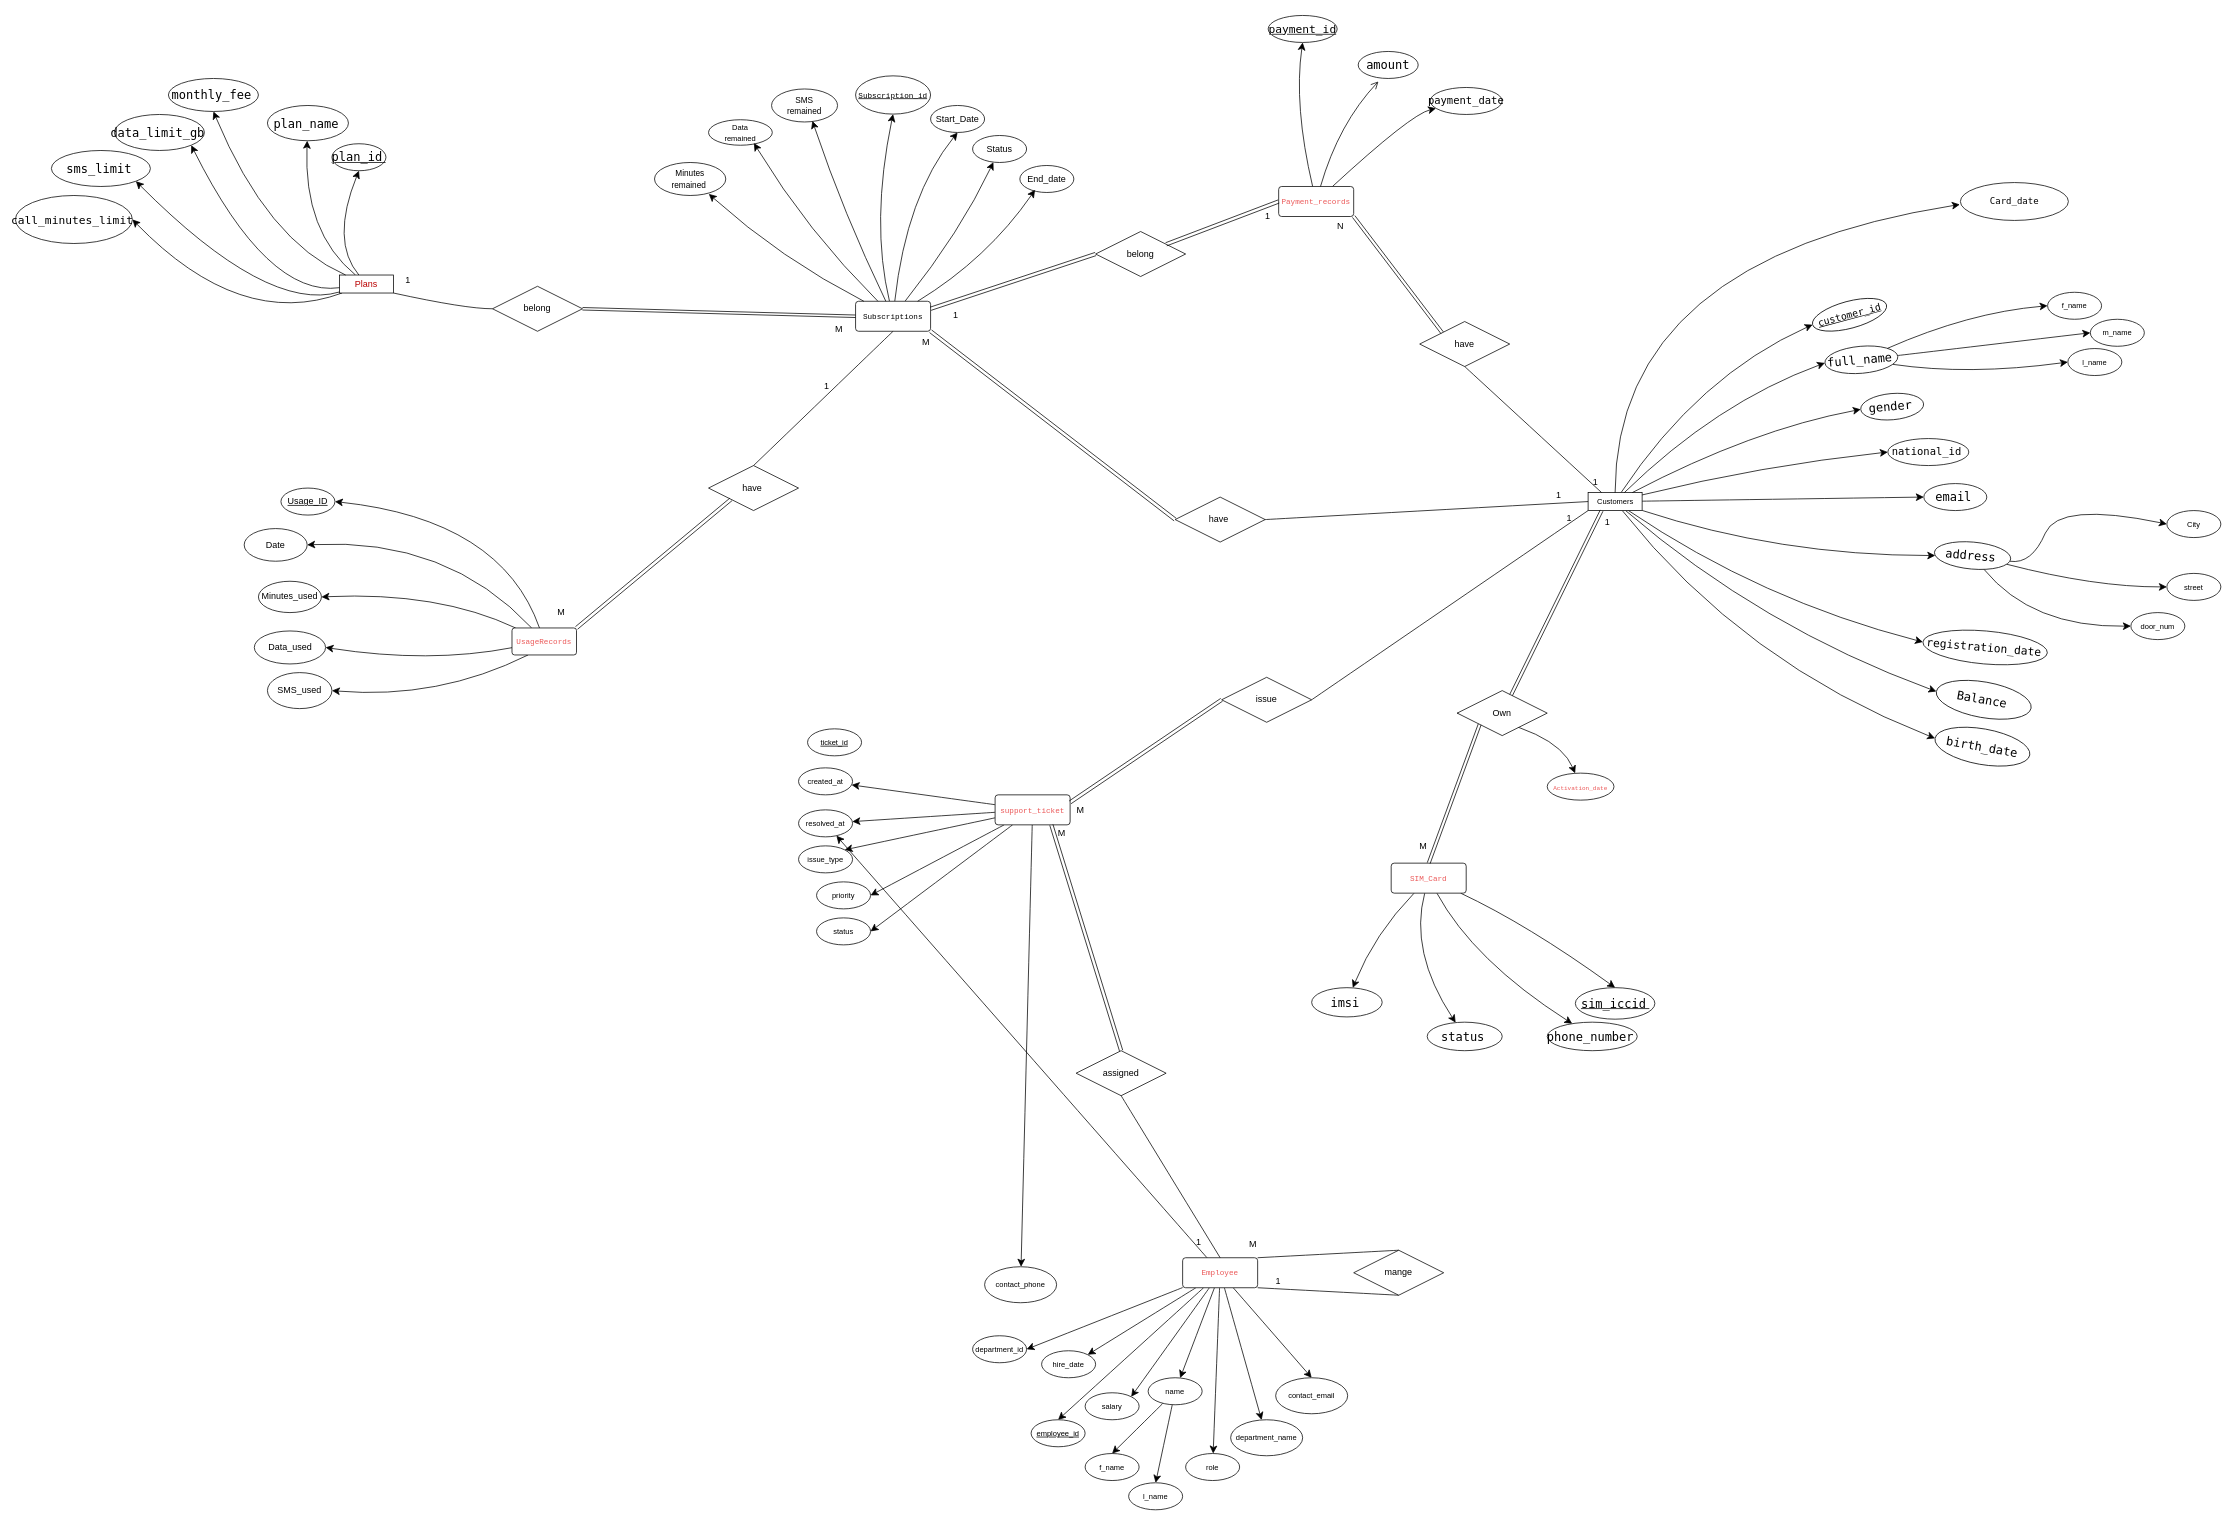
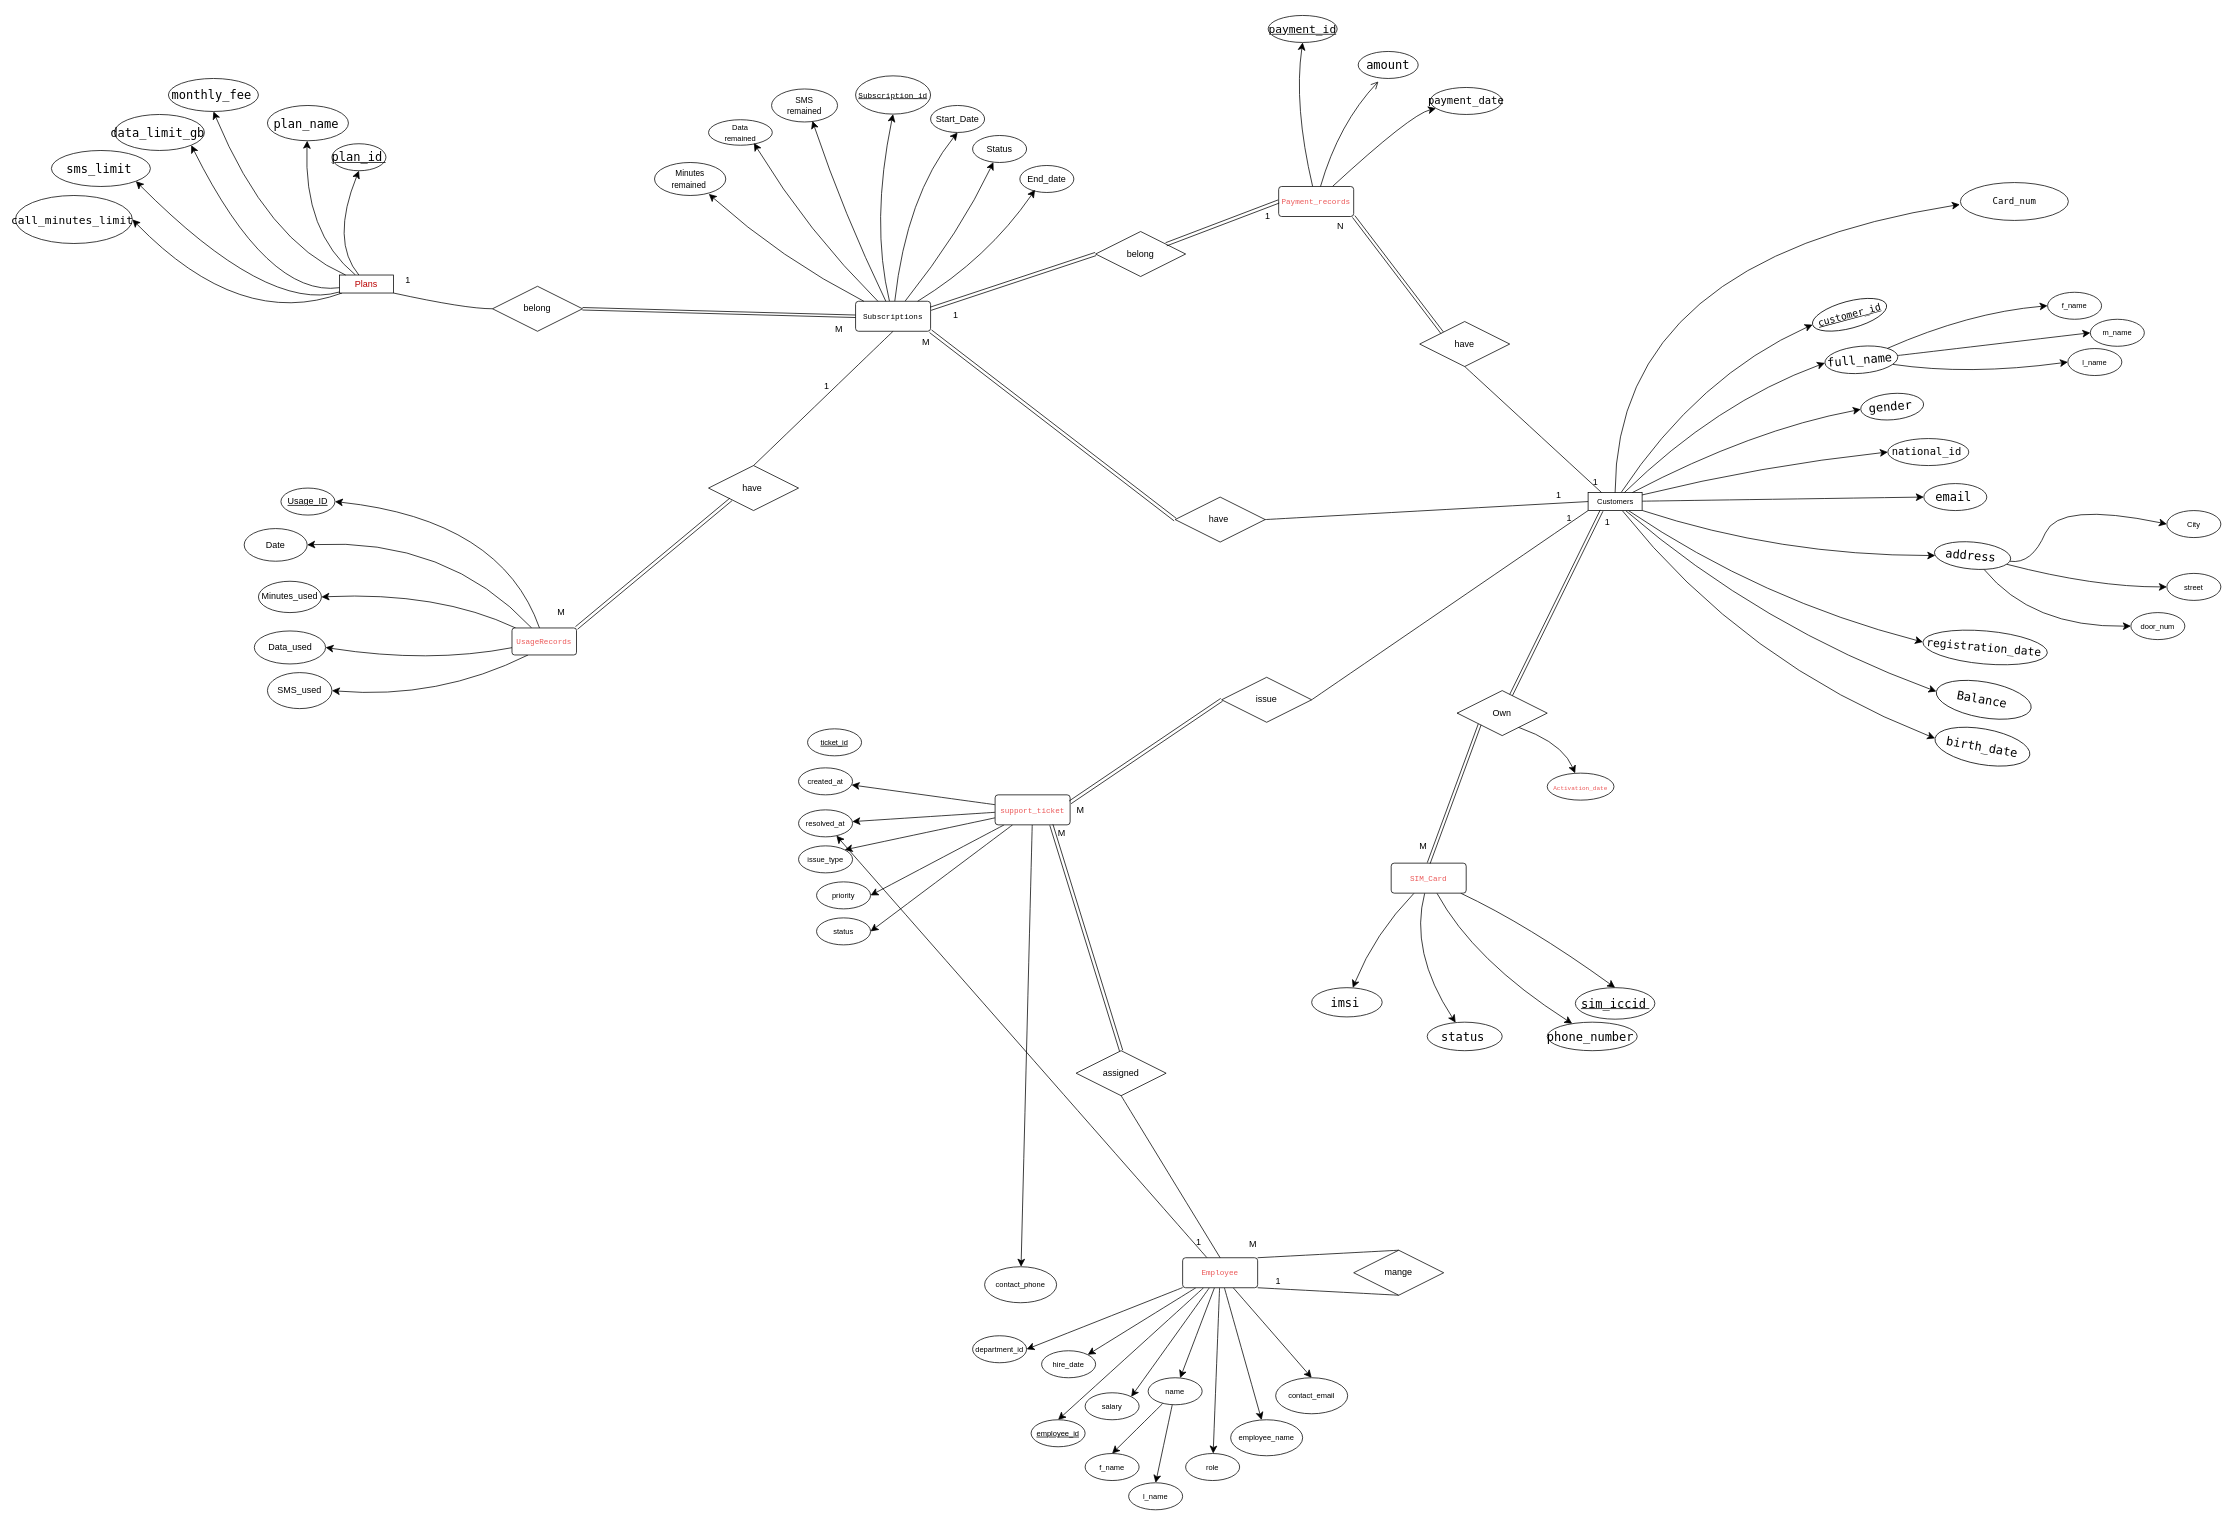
node "Card_date": label "Card_date" -> "Card_num"
node "department_name": label "department_name" -> "employee_name"
